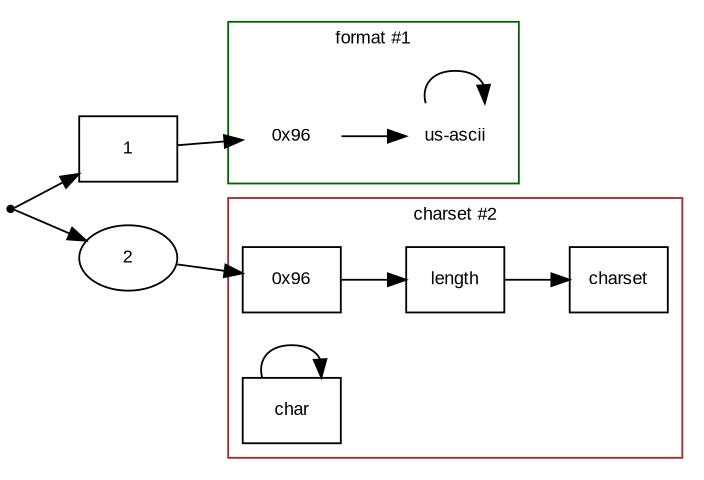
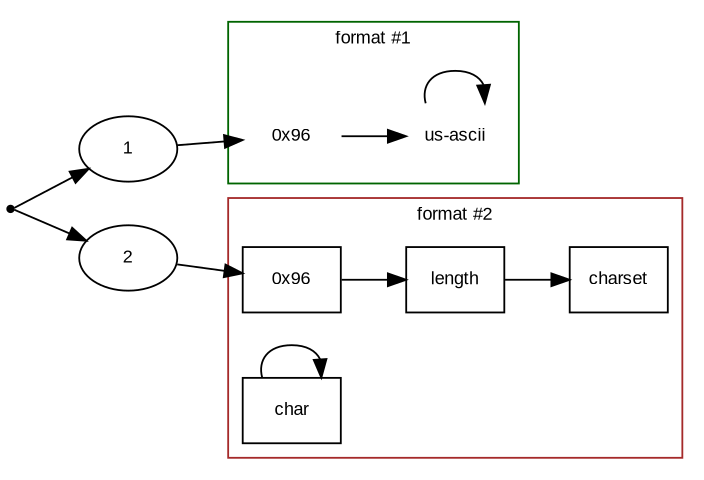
node "1": shape box -> ellipse
cluster "charset #2": label "charset #2" -> "format #2"
